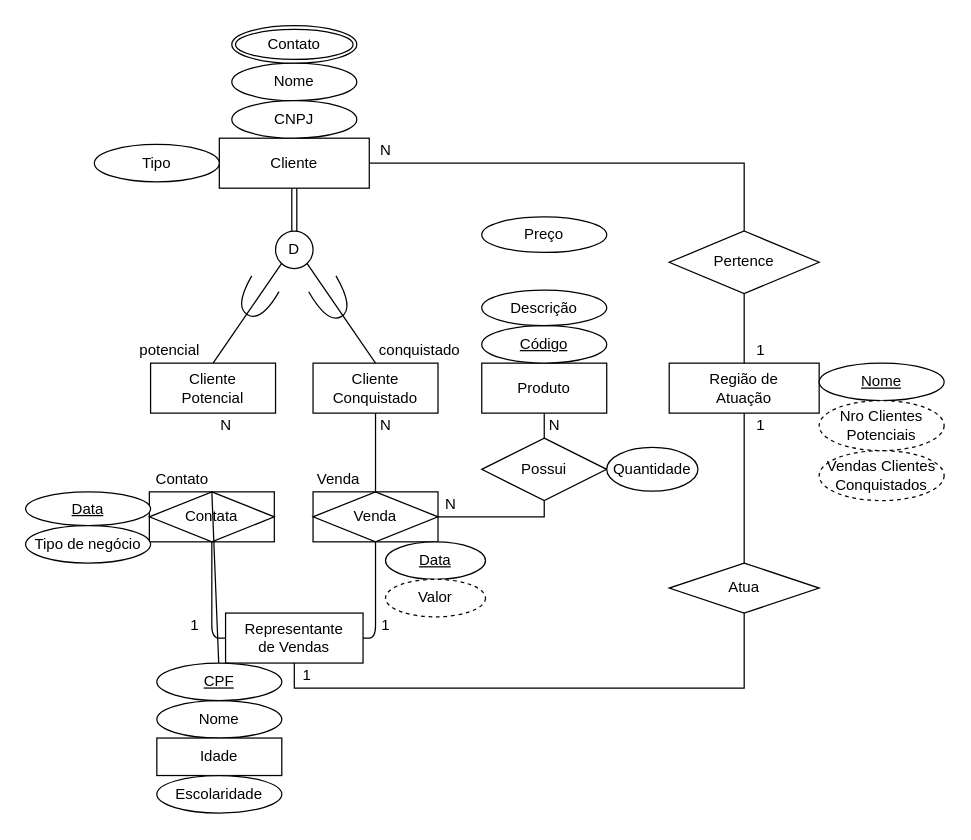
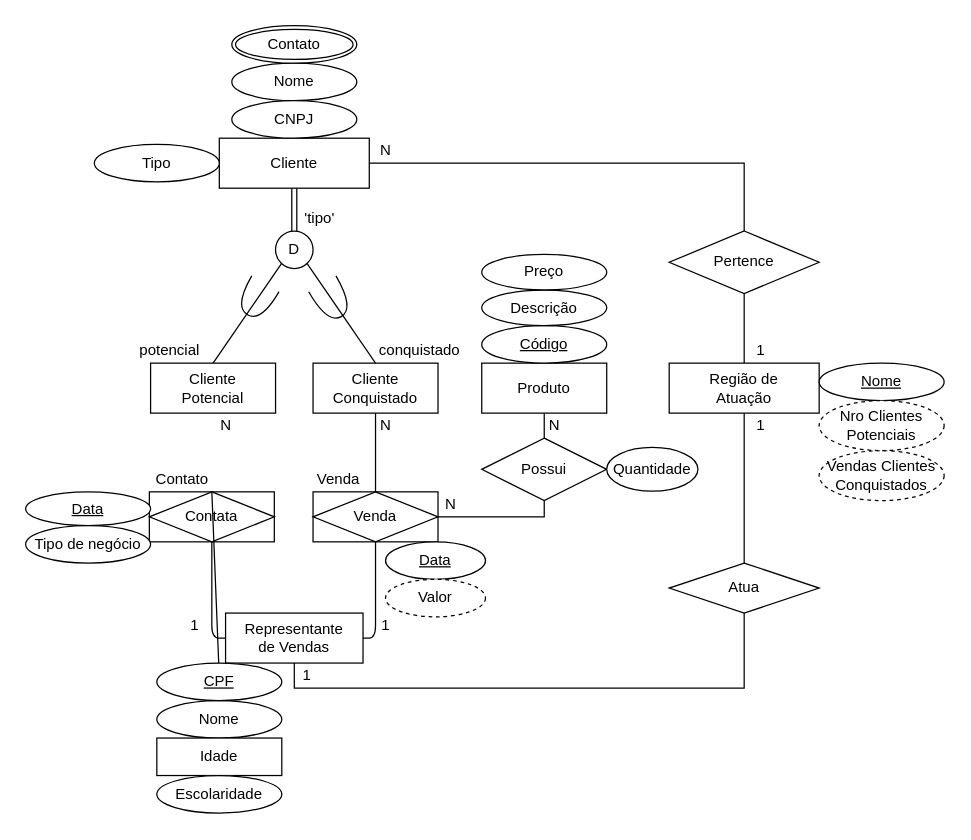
node "'tipo'": added
node "Preço": moved (544, 235) -> (544, 272)
